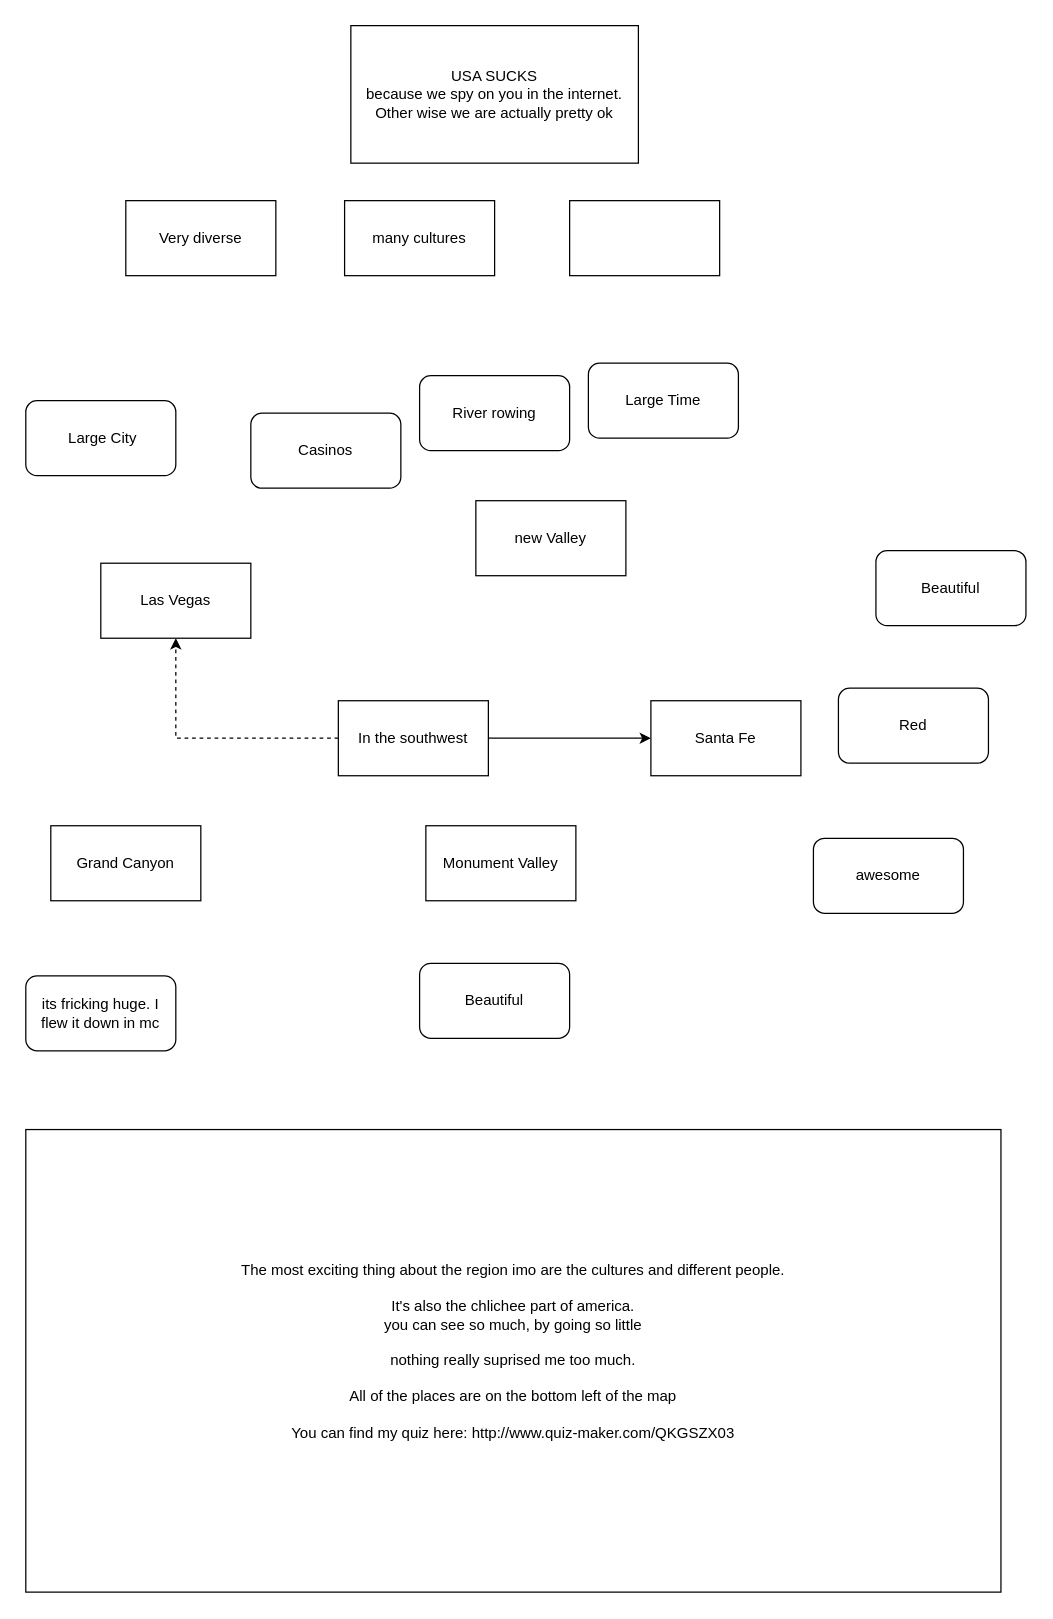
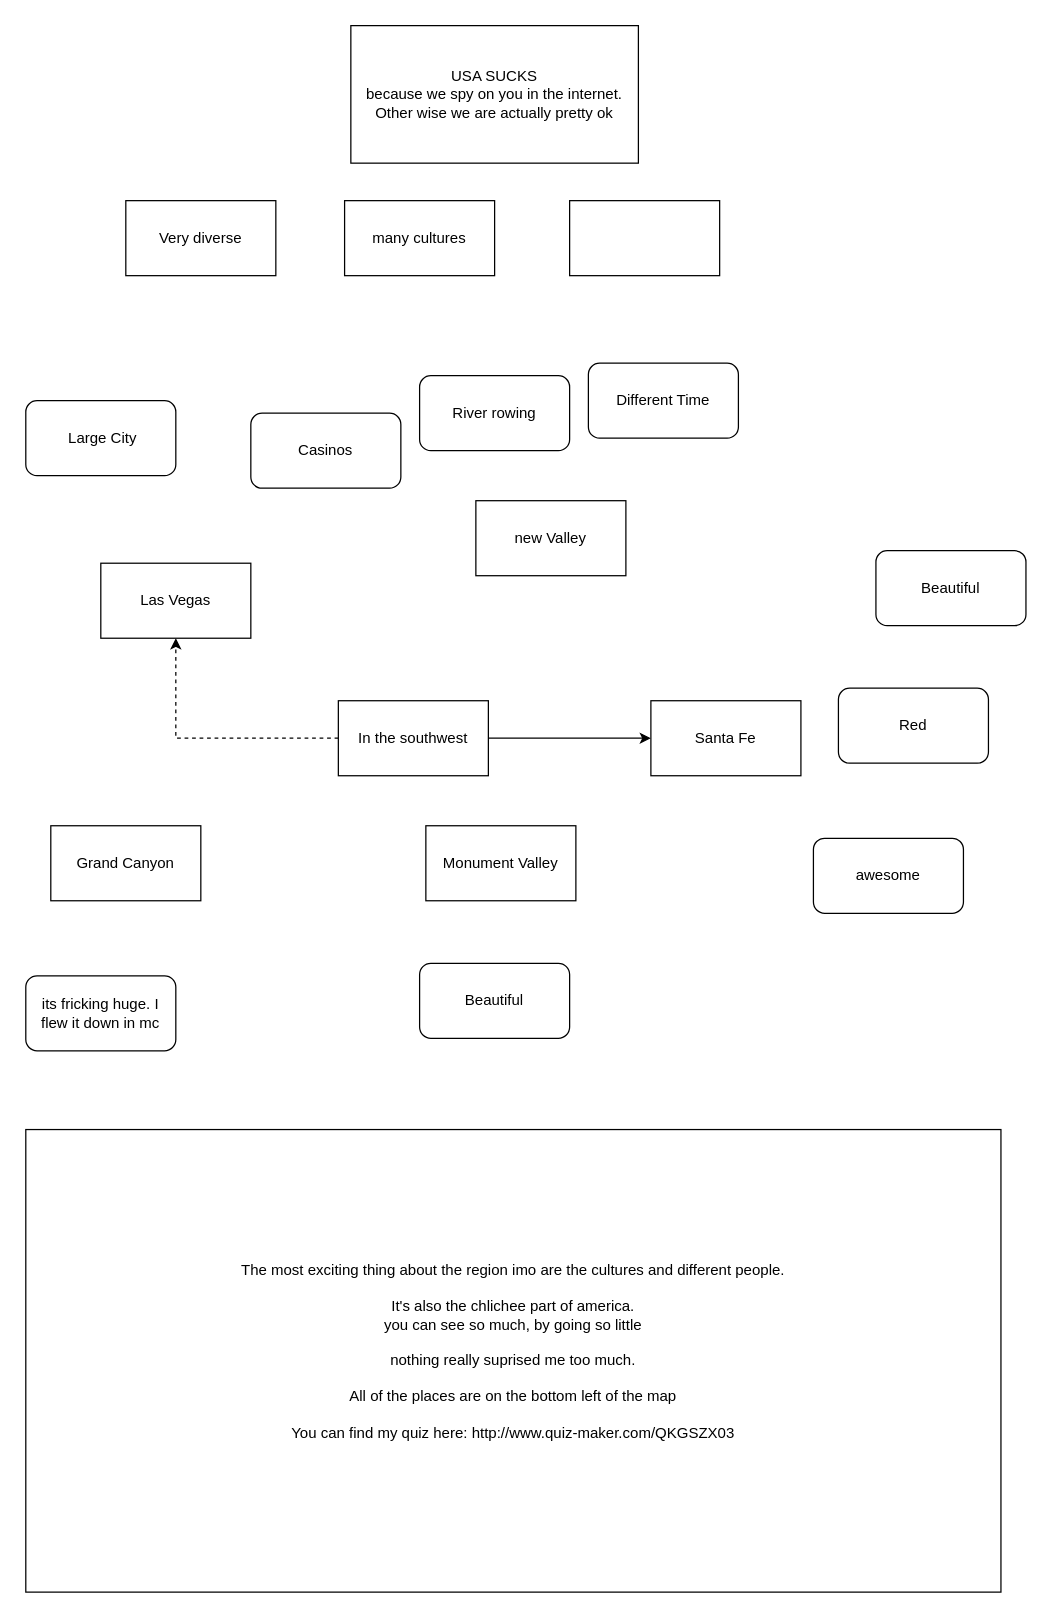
node "Large Time": label "Large Time" -> "Different Time"
